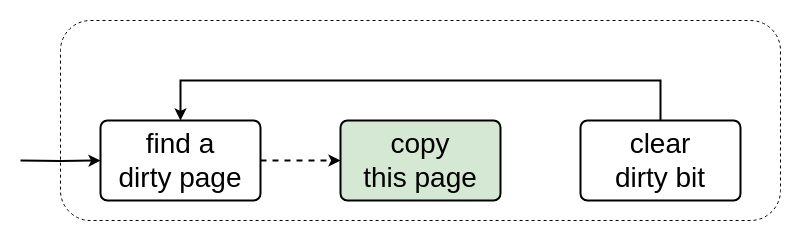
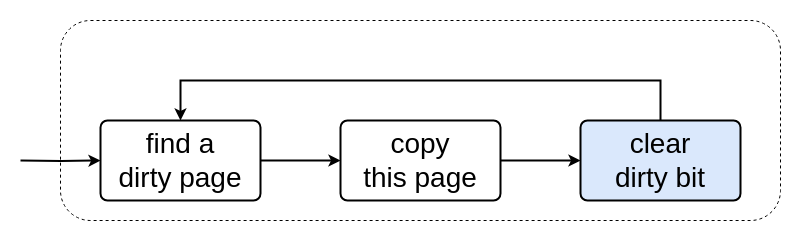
edge "find adirty page" -> "copythis page": style dashed -> solid
node "copythis page": fillcolor #d5e8d4 -> #ffffff
edge "copythis page" -> "clear dirty bit": added
node "clear dirty bit": fillcolor #ffffff -> #dae8fc
